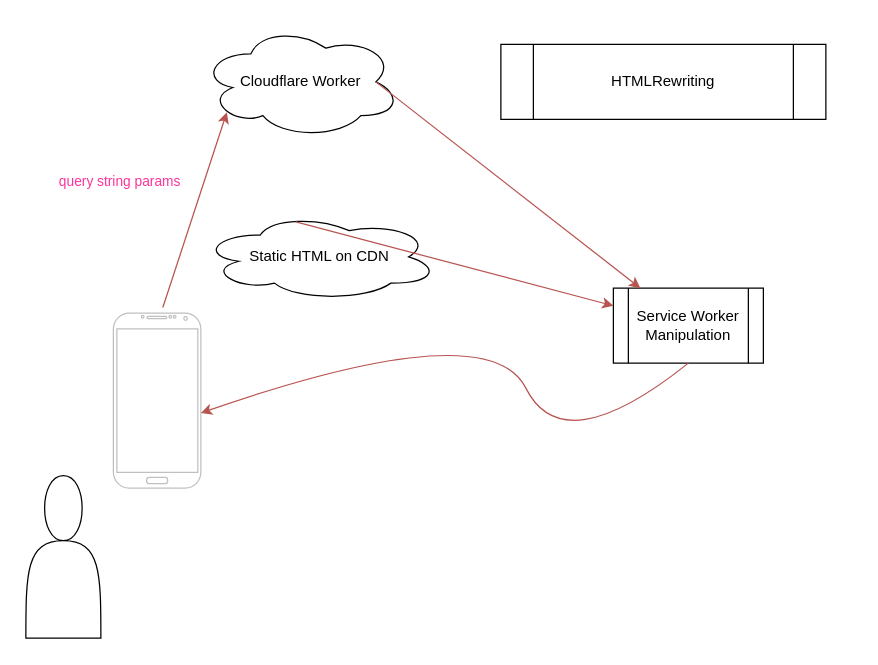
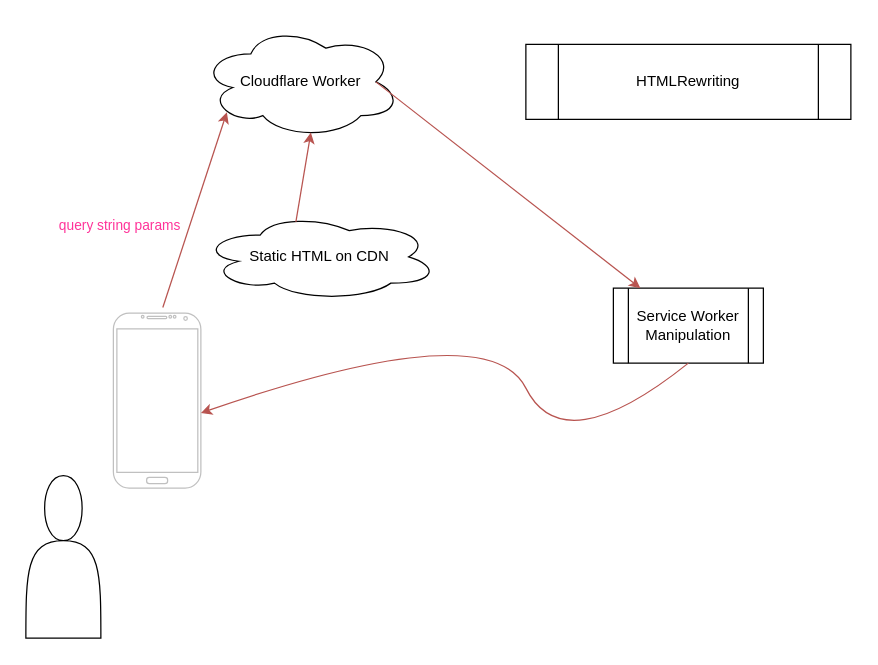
node "HTMLRewriting": moved (663, 82) -> (688, 82)
node "query string params": moved (119, 182) -> (119, 226)
edge "Static HTML on CDN" -> "Service Worker Manipulation": now "Static HTML on CDN" -> "Cloudflare Worker"
